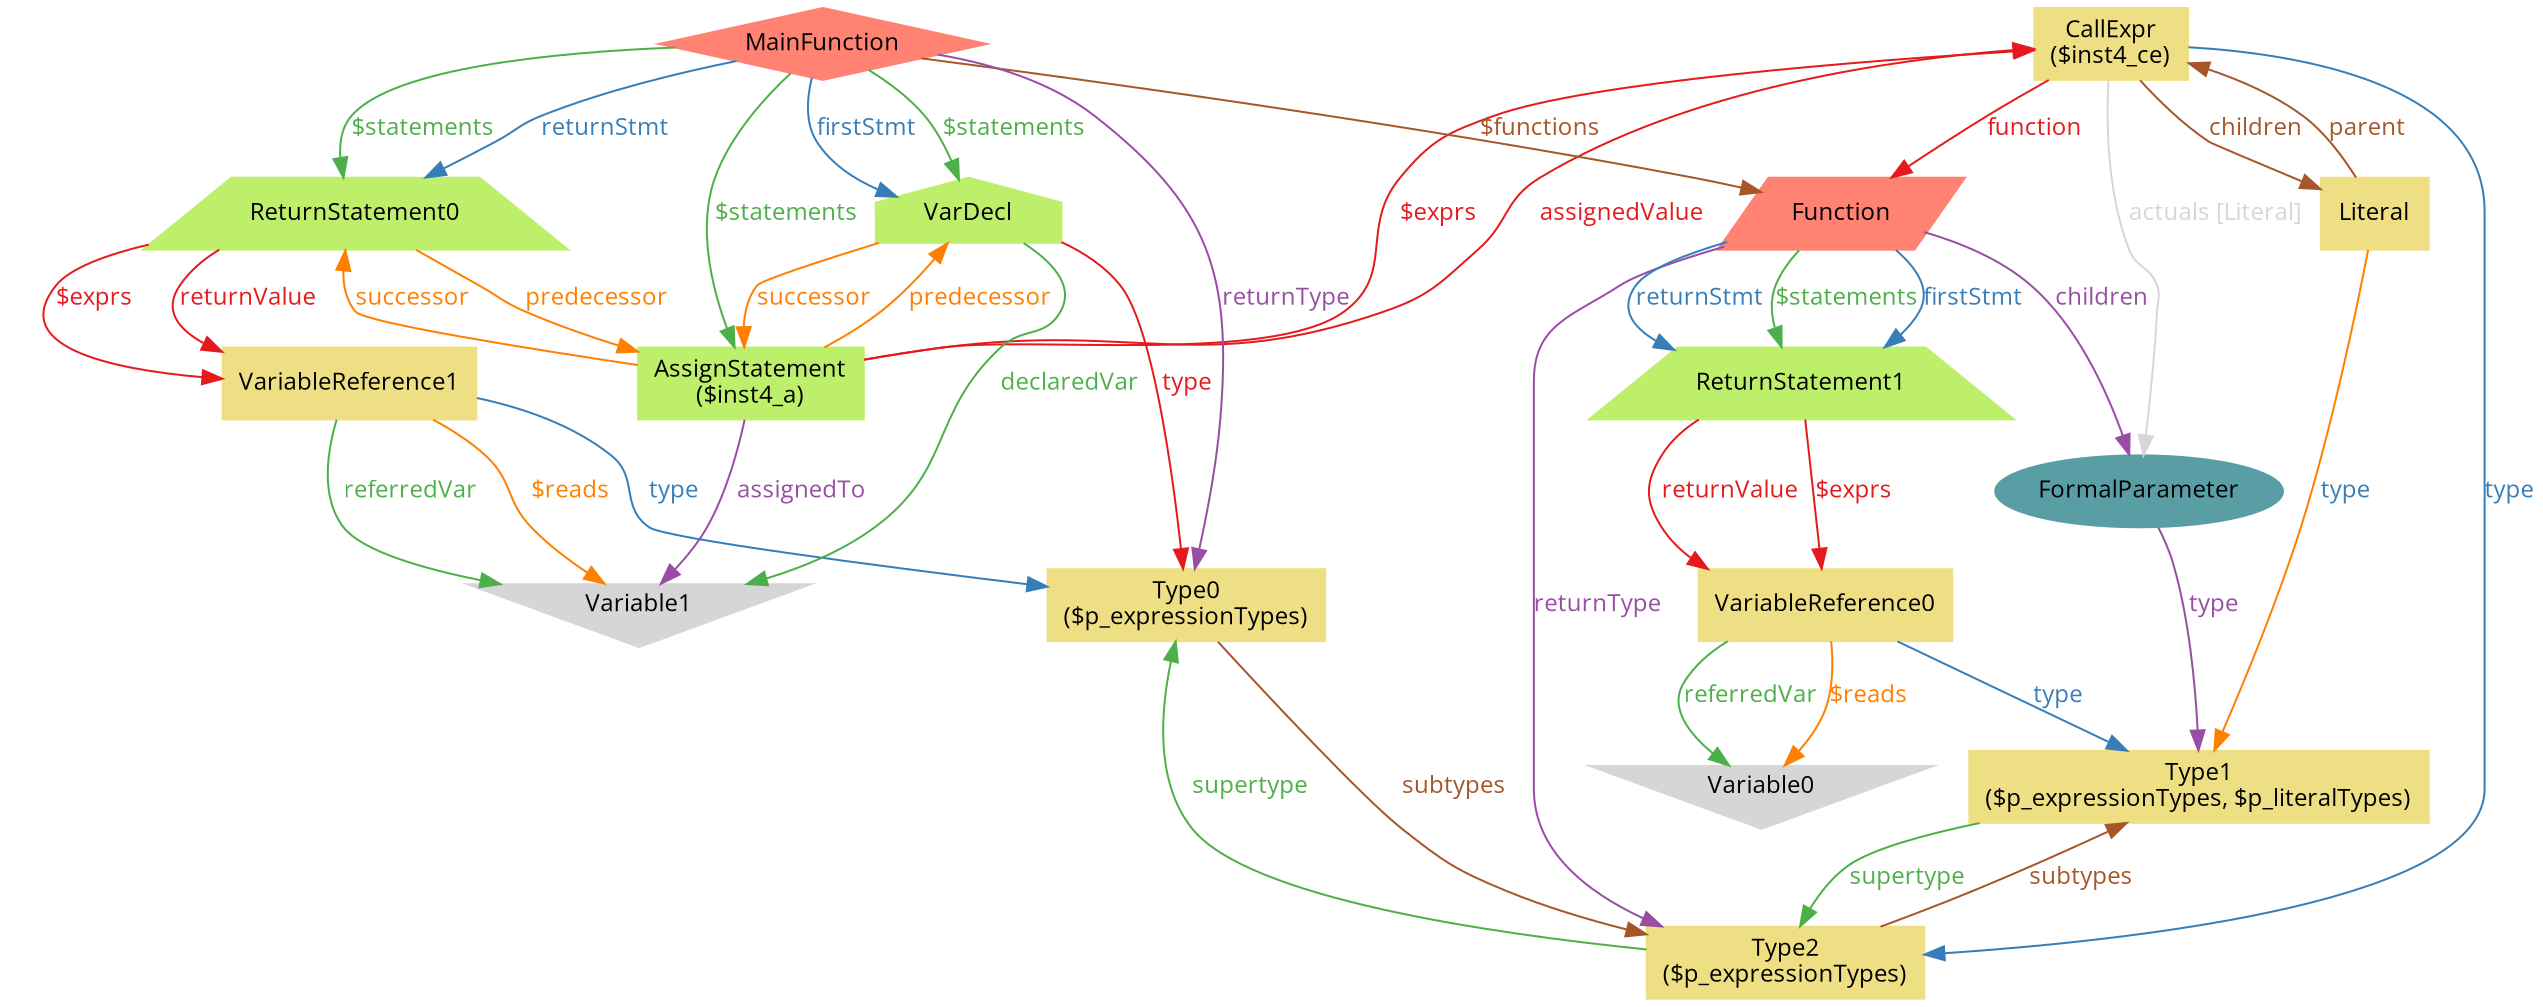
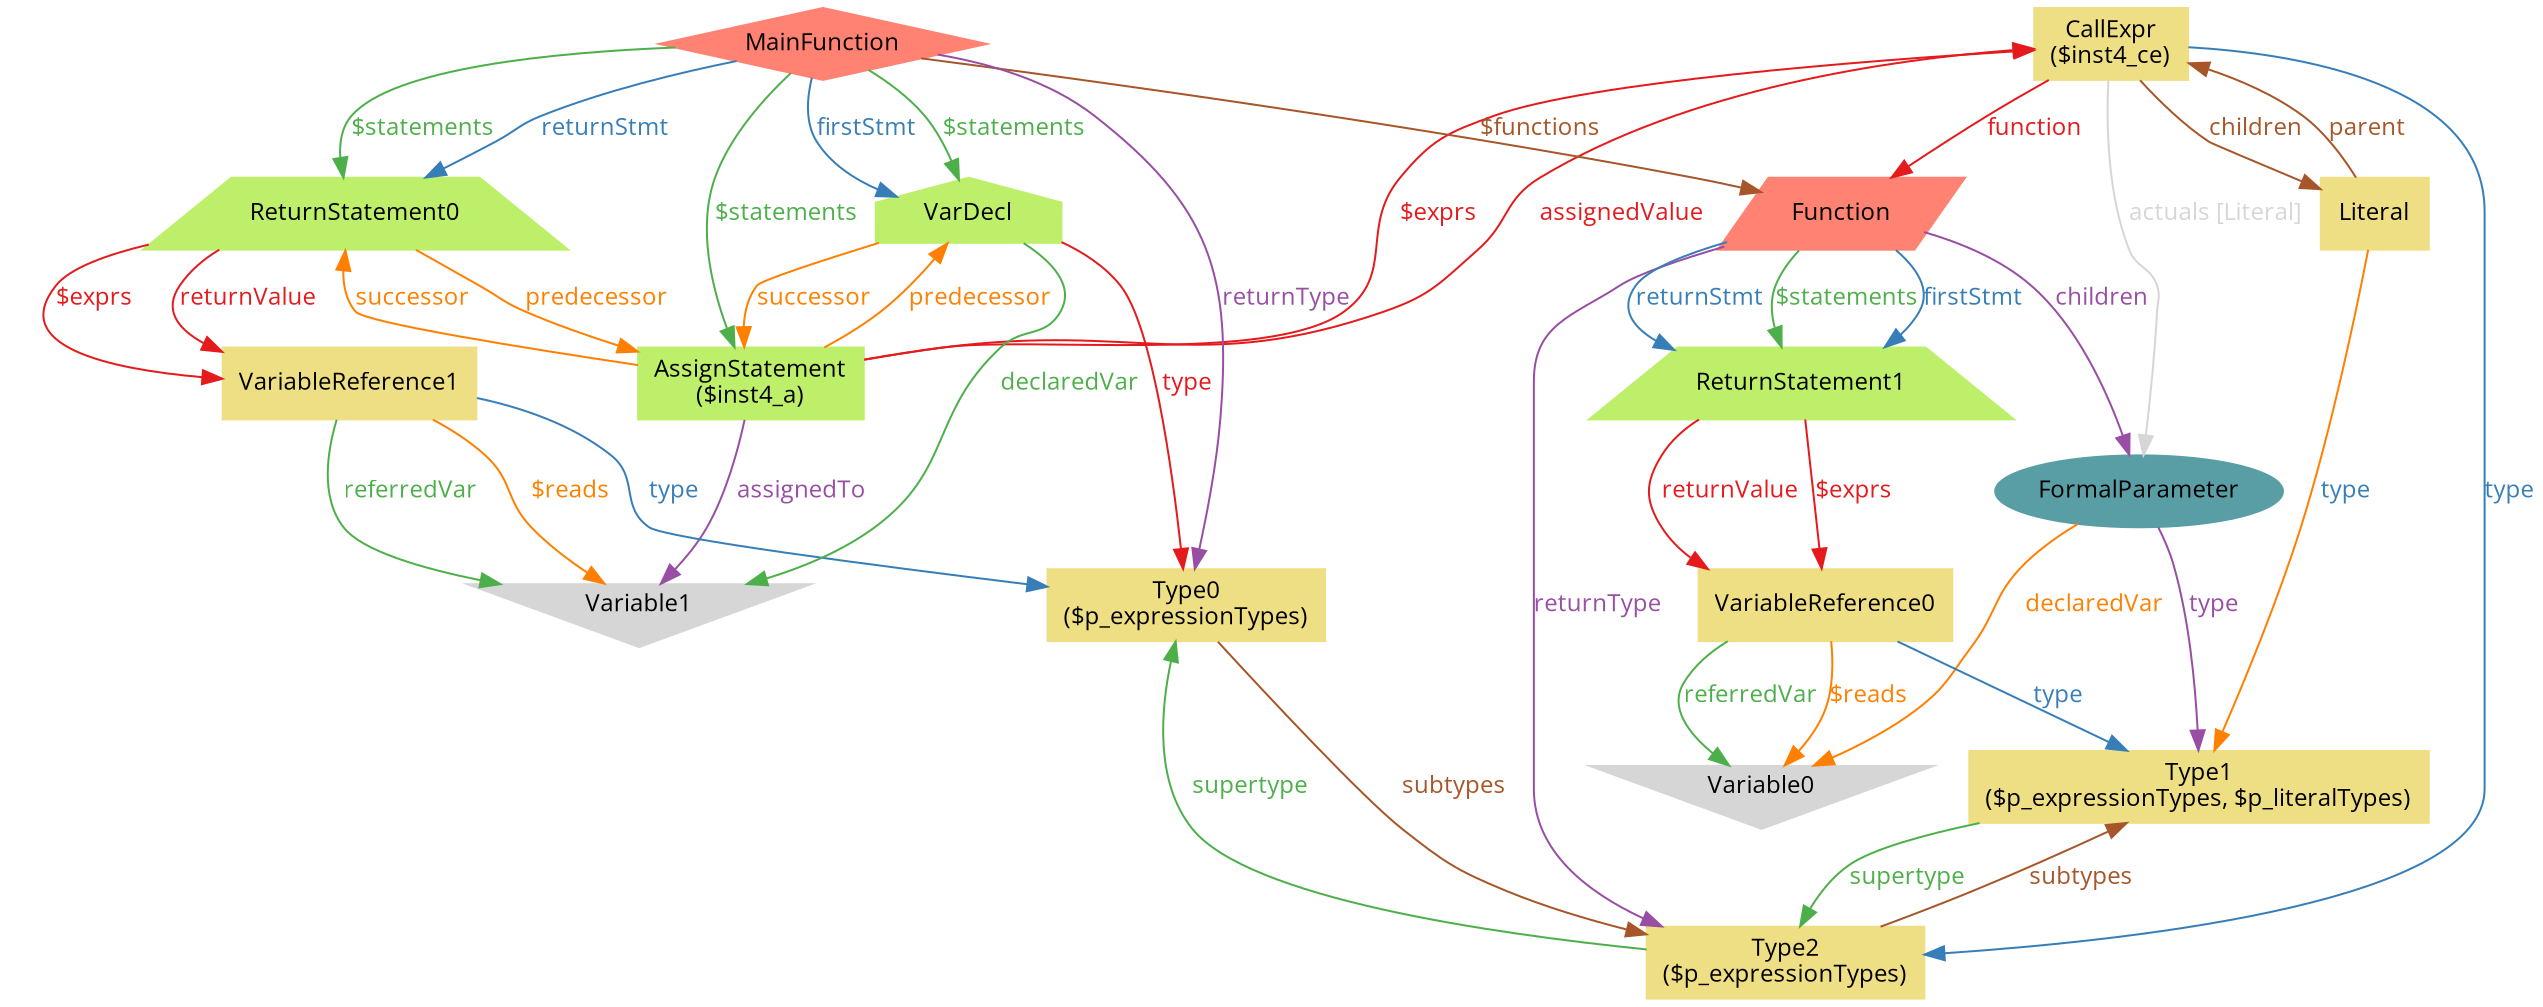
edge "FormalParameter" -> "Variable0": added, label "declaredVar"
